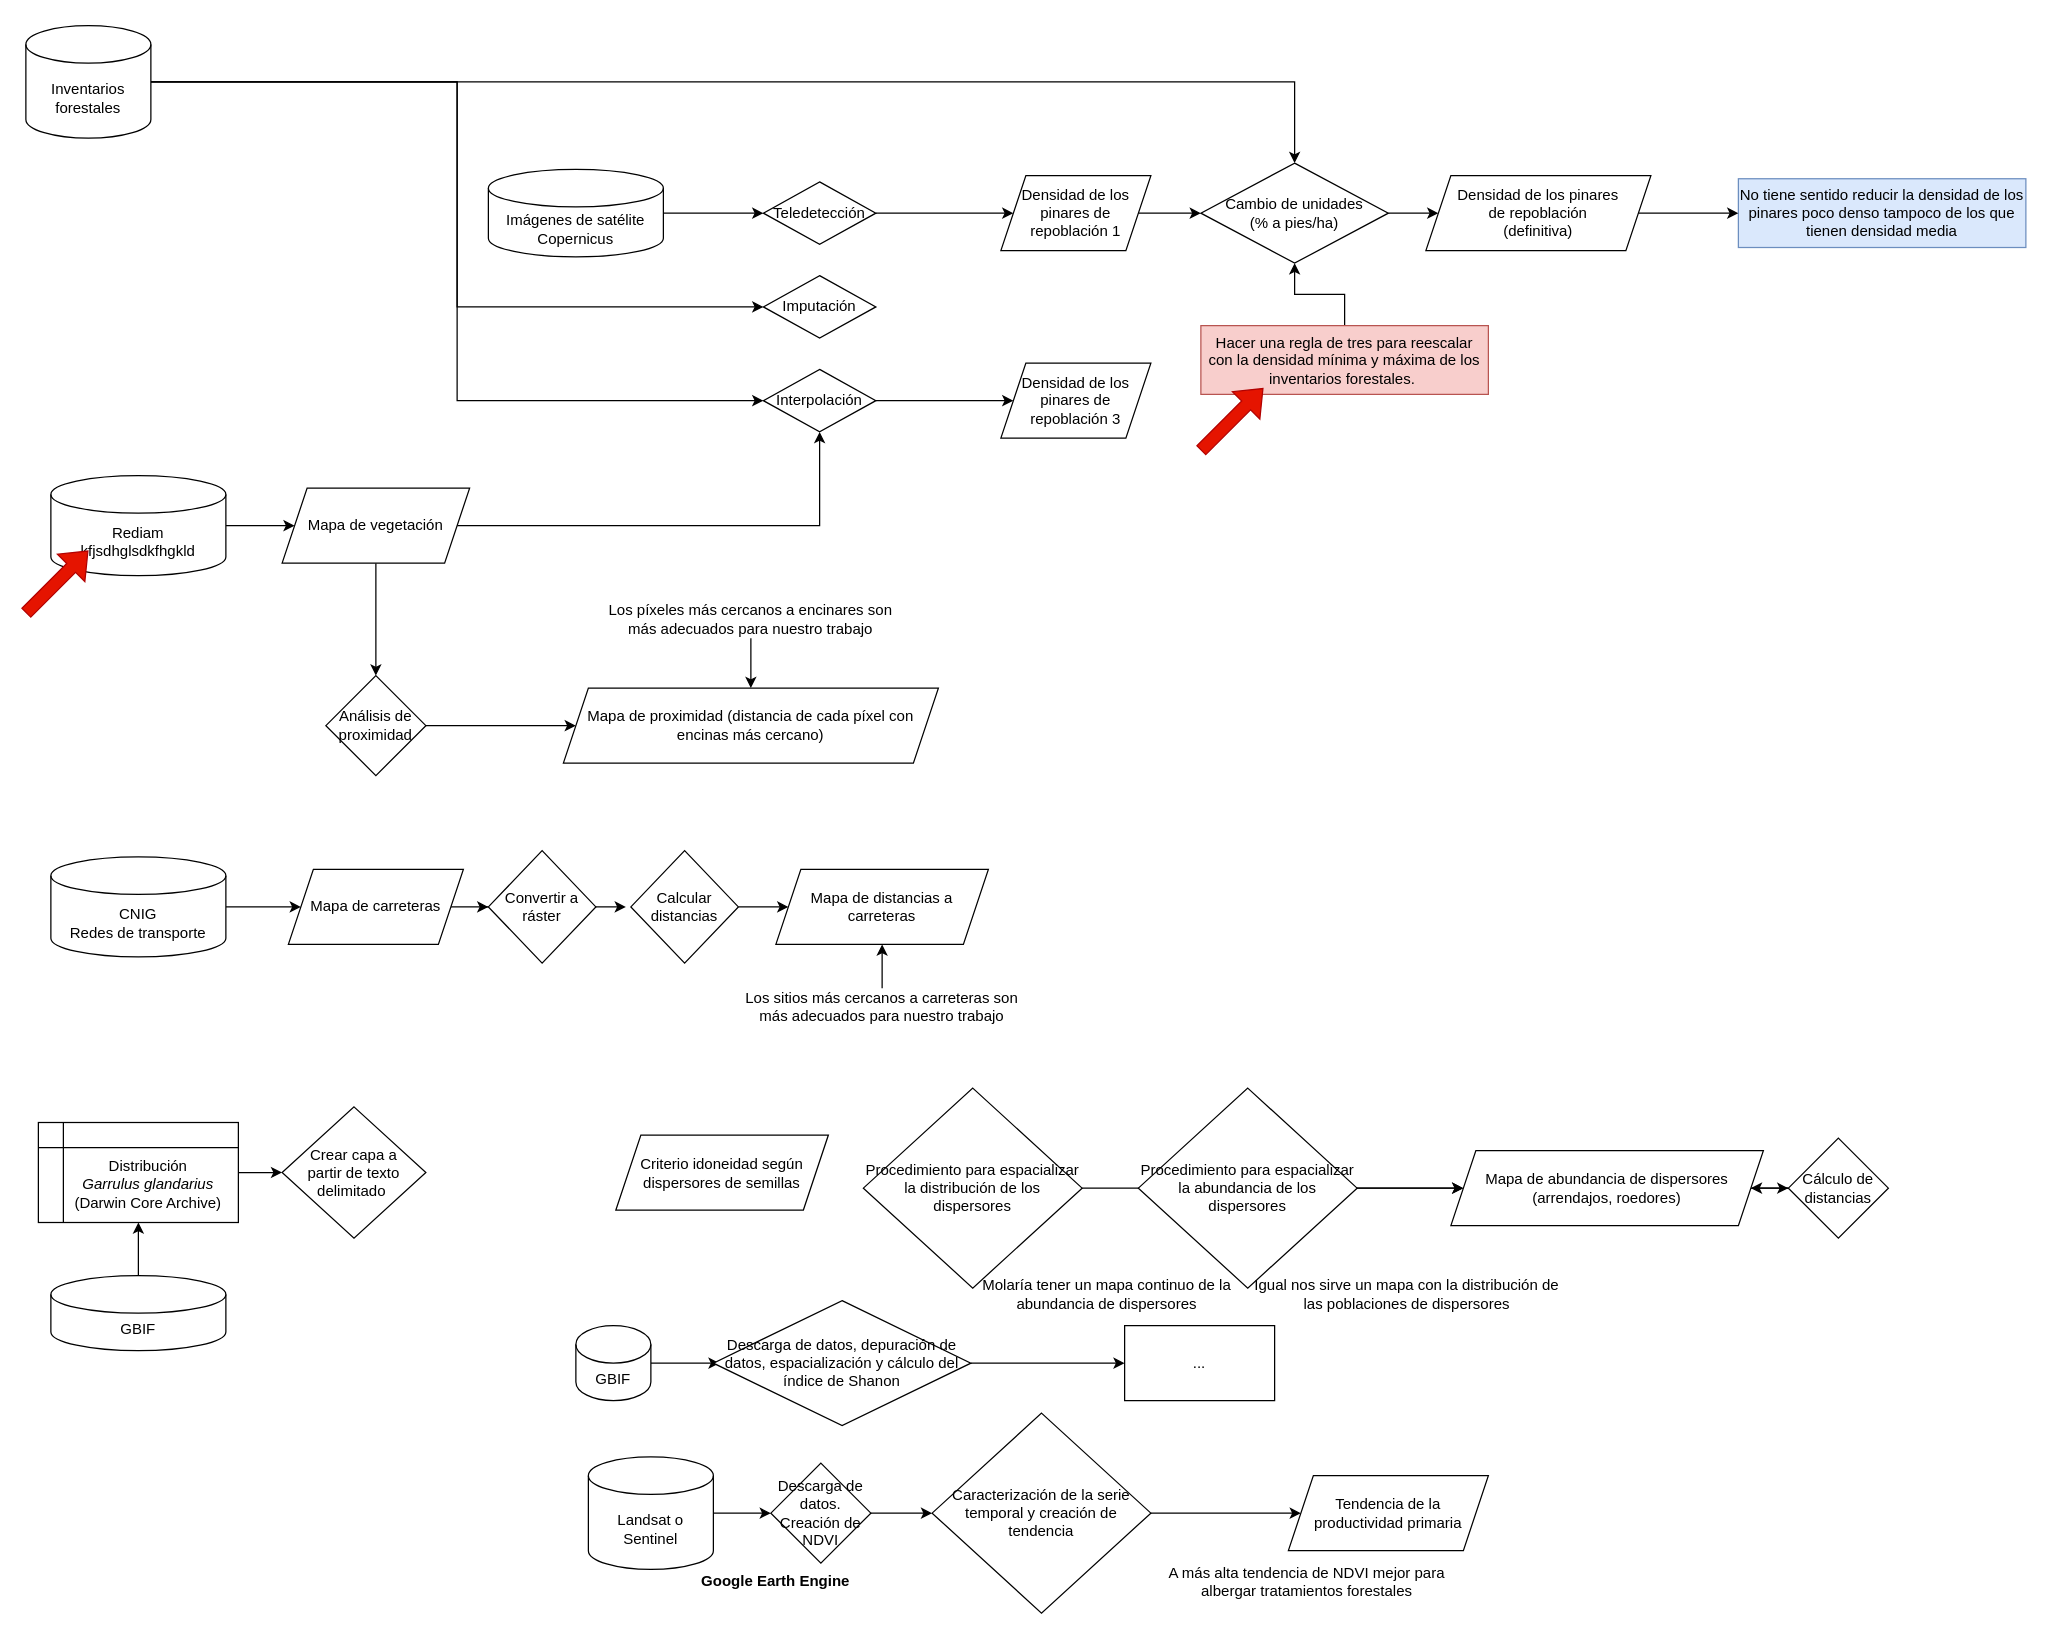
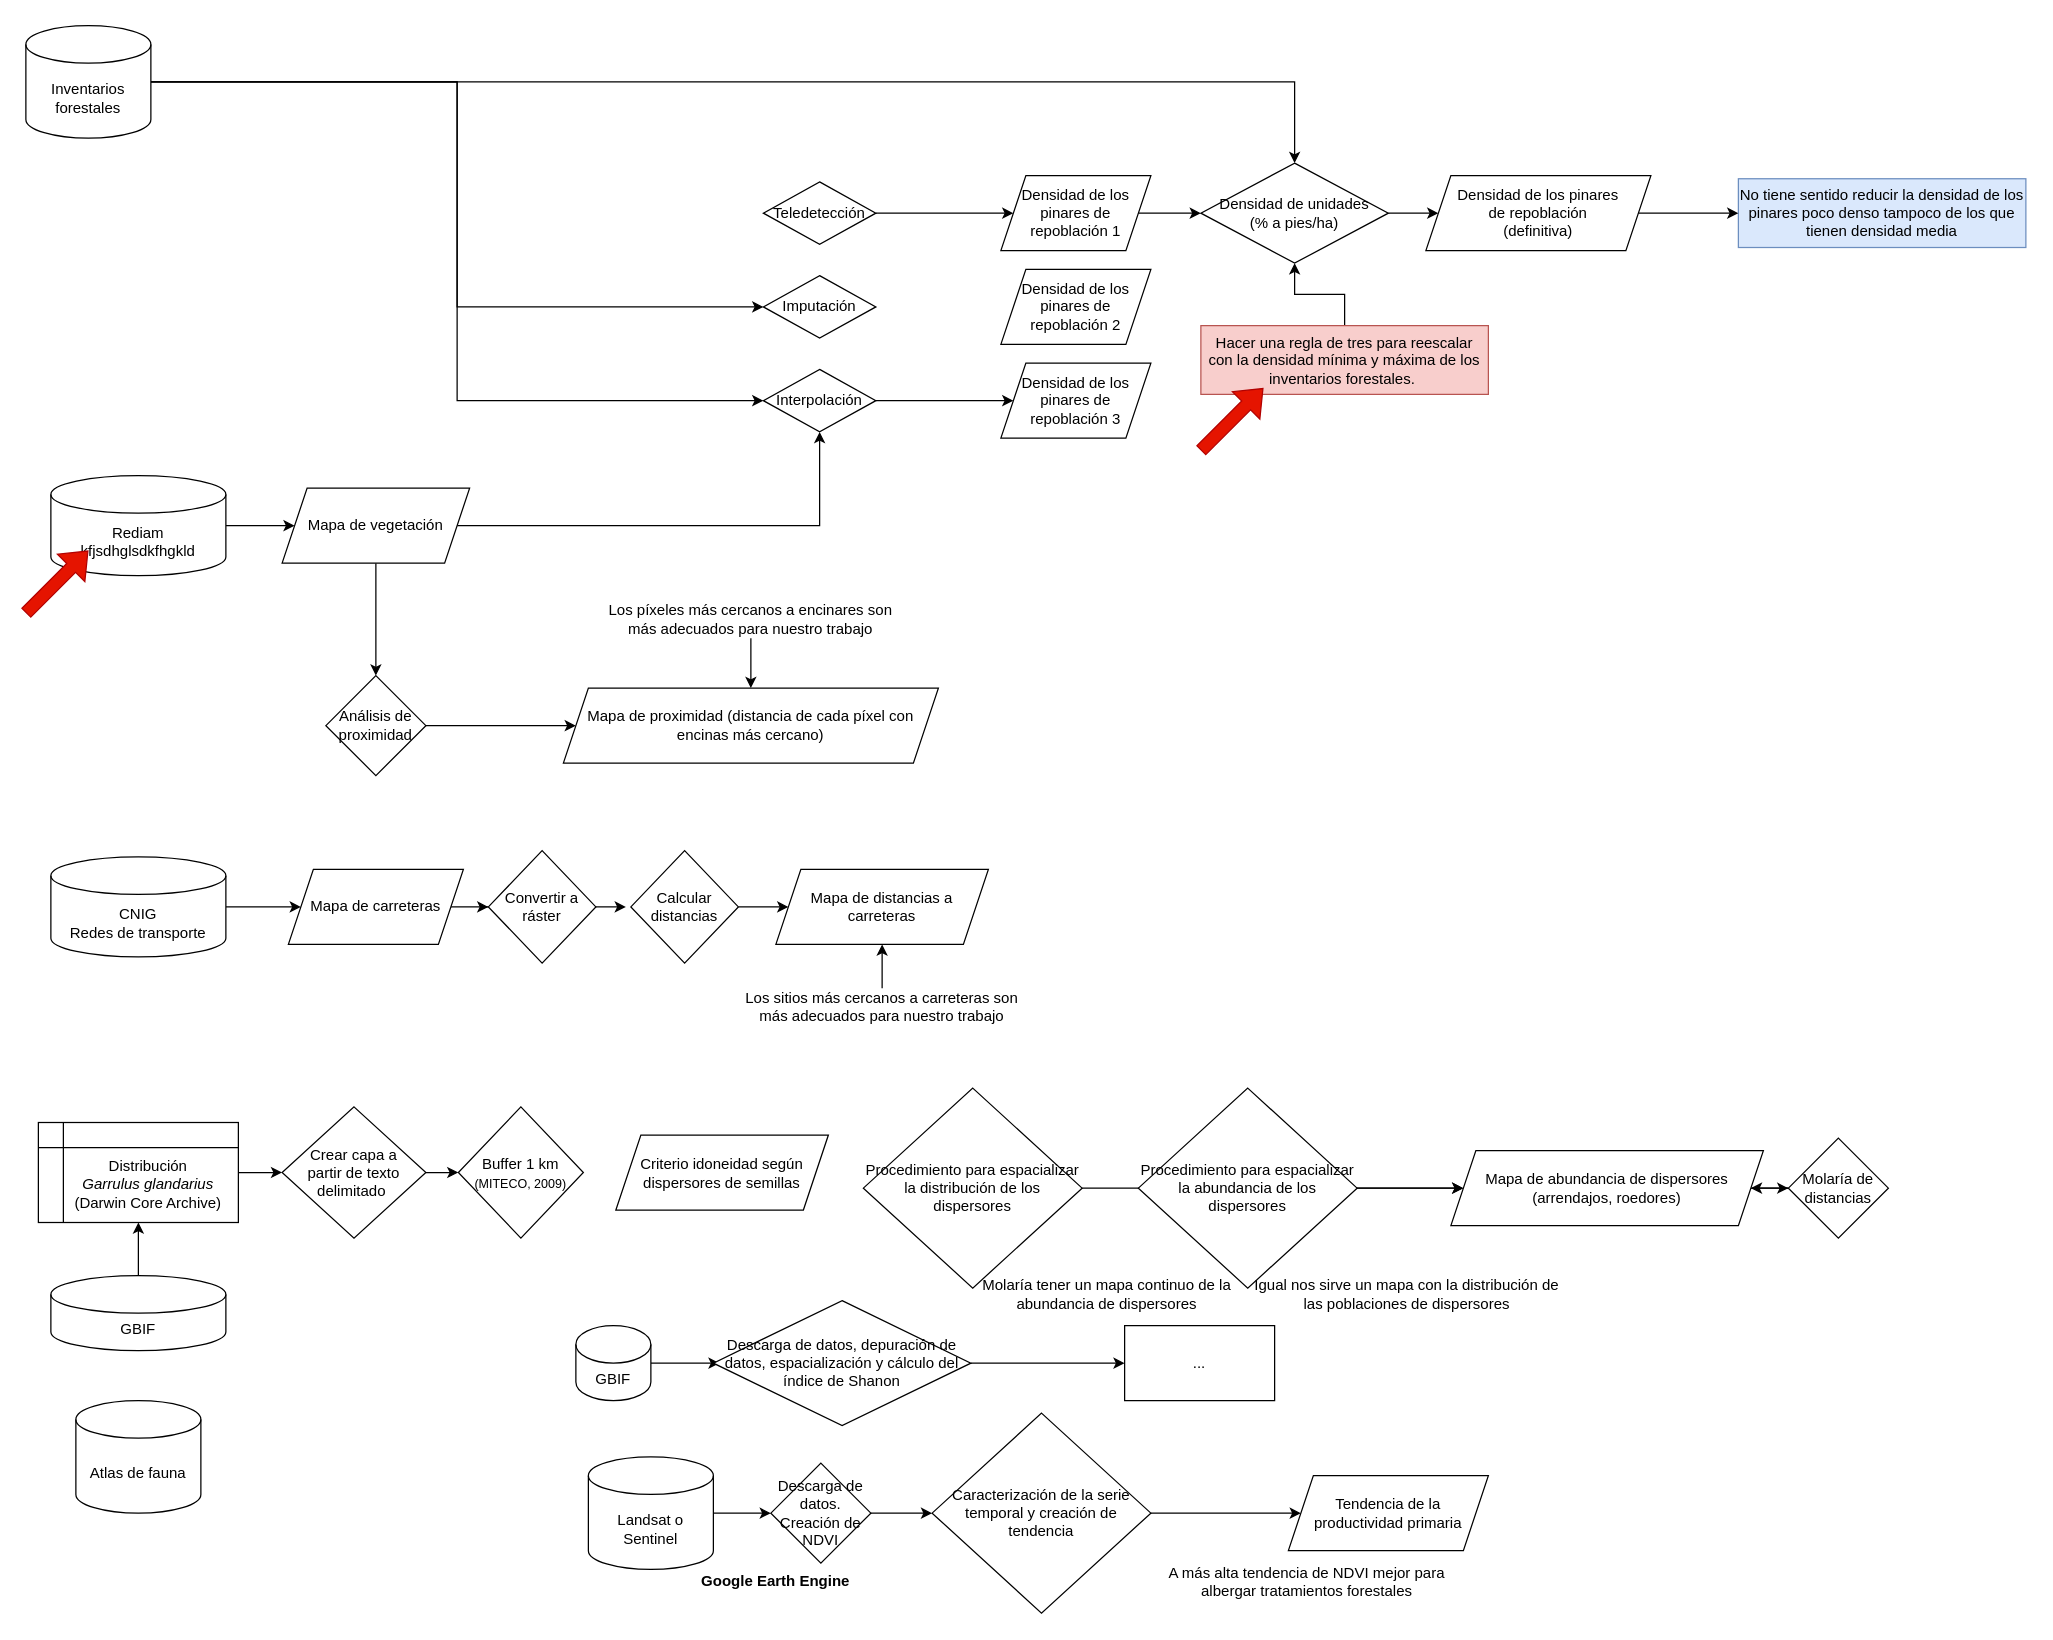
node "Imágenes de satélite Copernicus": removed
edge "Imágenes de satélite Copernicus" -> "Teledetección": removed
node "Cambio de unidades (% a pies/ha)": label "Cambio de unidades (% a pies/ha)" -> "Densidad de unidades (% a pies/ha)"
node "Densidad de los pinares de repoblación 2": added
edge "Crear capa a partir de texto delimitado" -> "Buffer 1 km (MITECO, 2009)": added
node "Buffer 1 km (MITECO, 2009)": added
node "Cálculo de distancias": label "Cálculo de distancias" -> "Molaría de distancias"
node "Atlas de fauna": added
